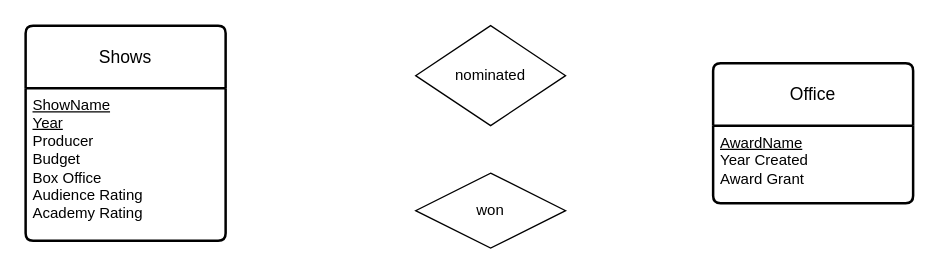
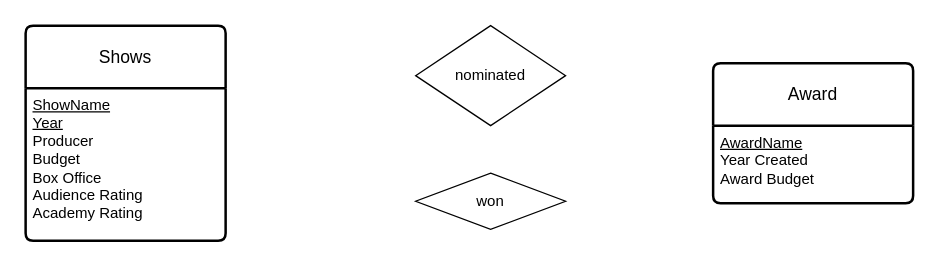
node "Office": label "Office" -> "Award"
node "AwardName Year Created Award Grant": label "AwardName Year Created Award Grant" -> "AwardName Year Created Award Budget"
node "won": size 150x75 -> 150x56
